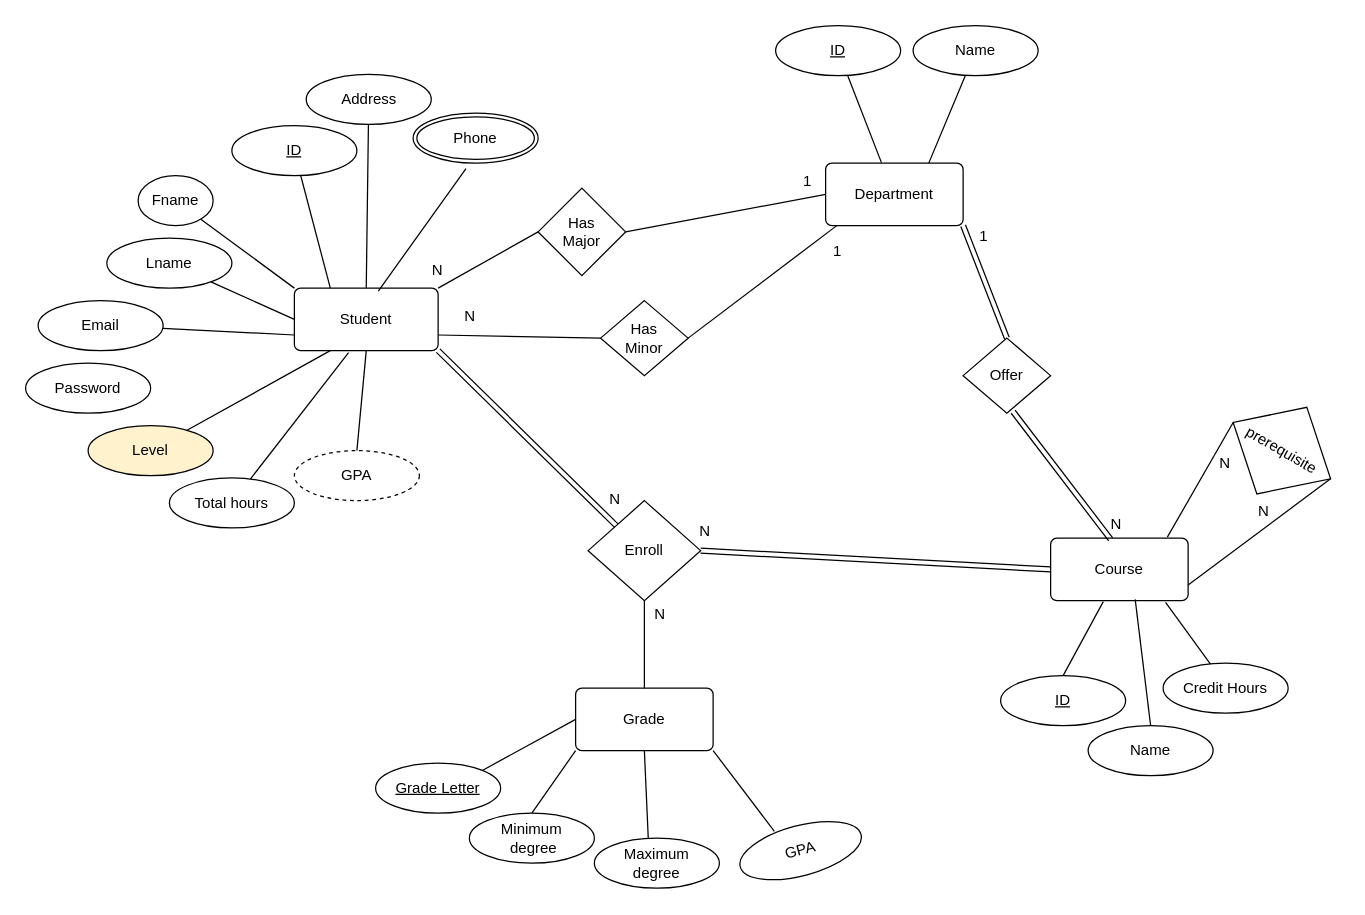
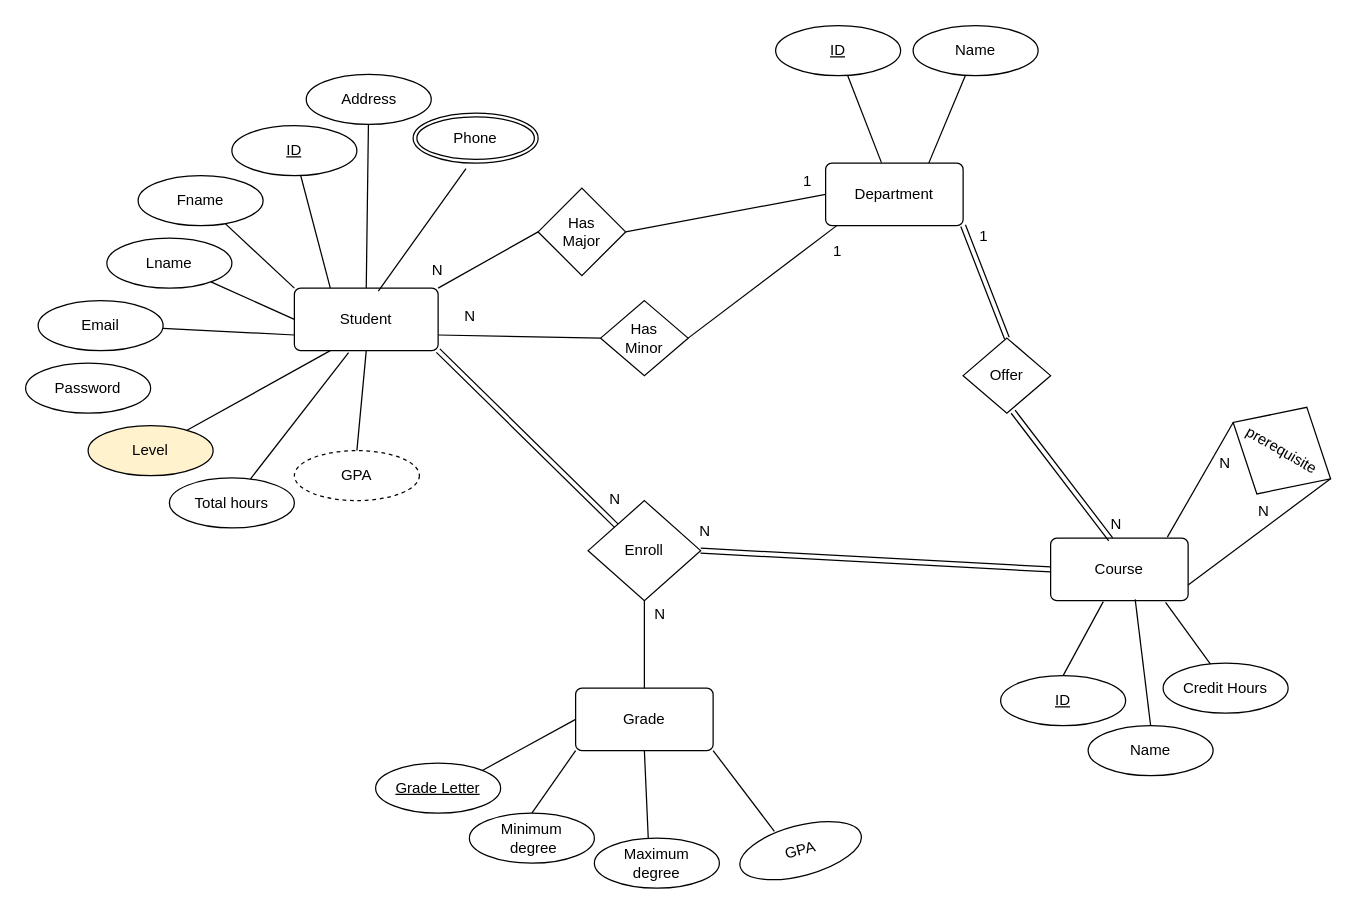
node "Fname": size 75x50 -> 125x50
